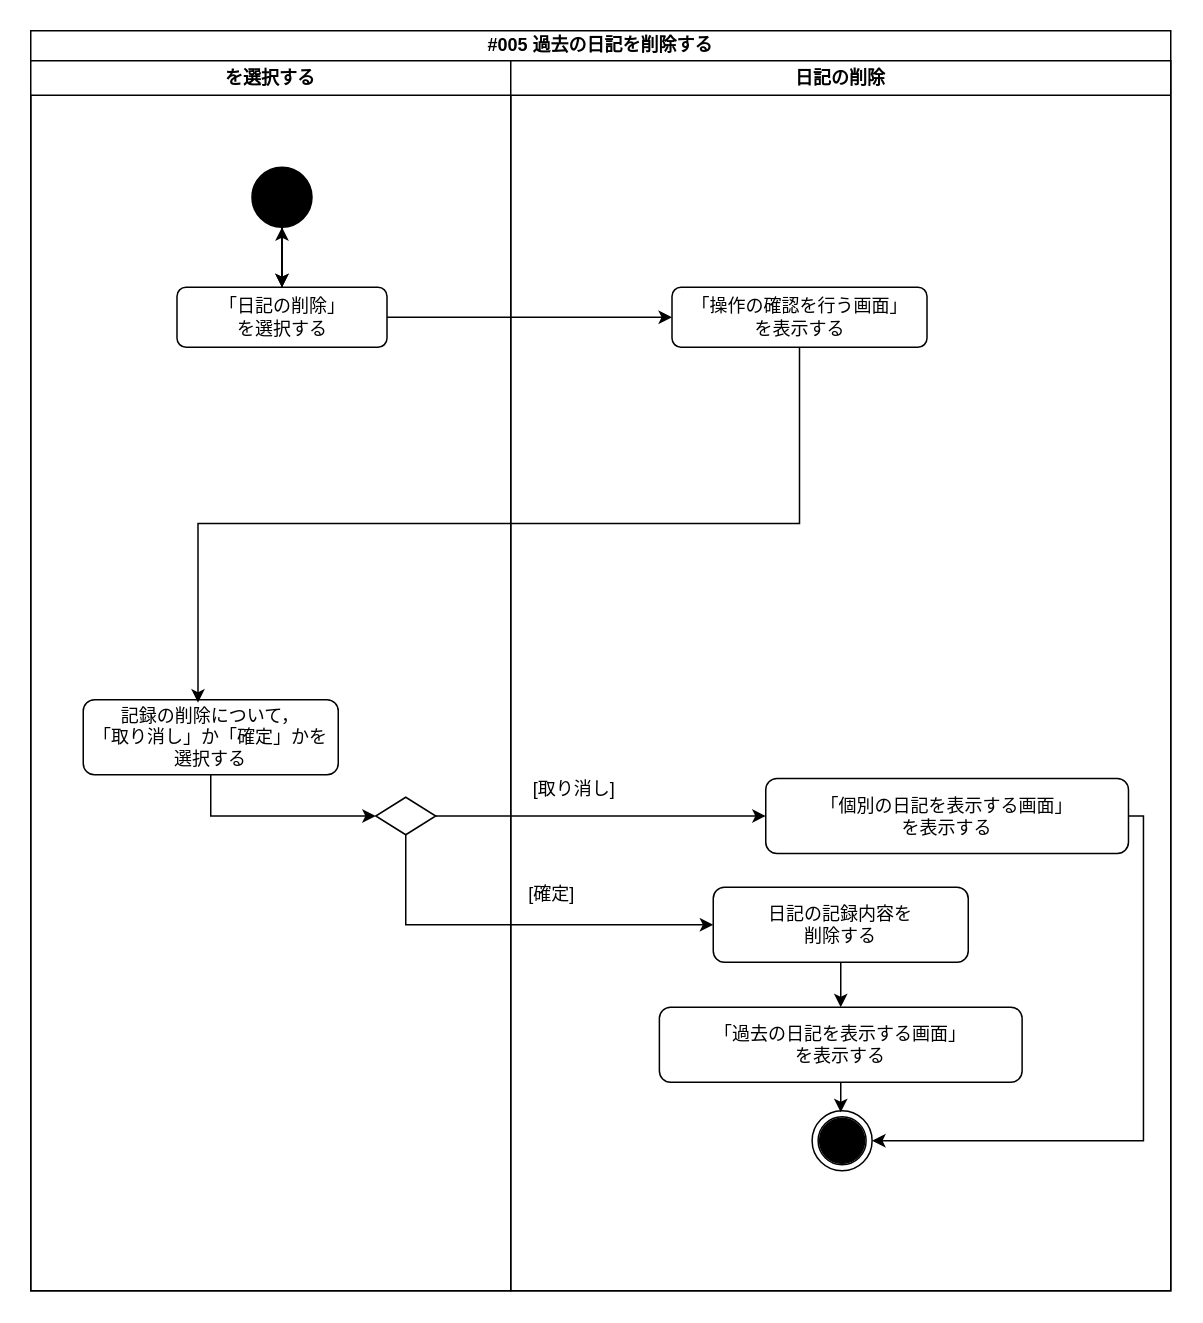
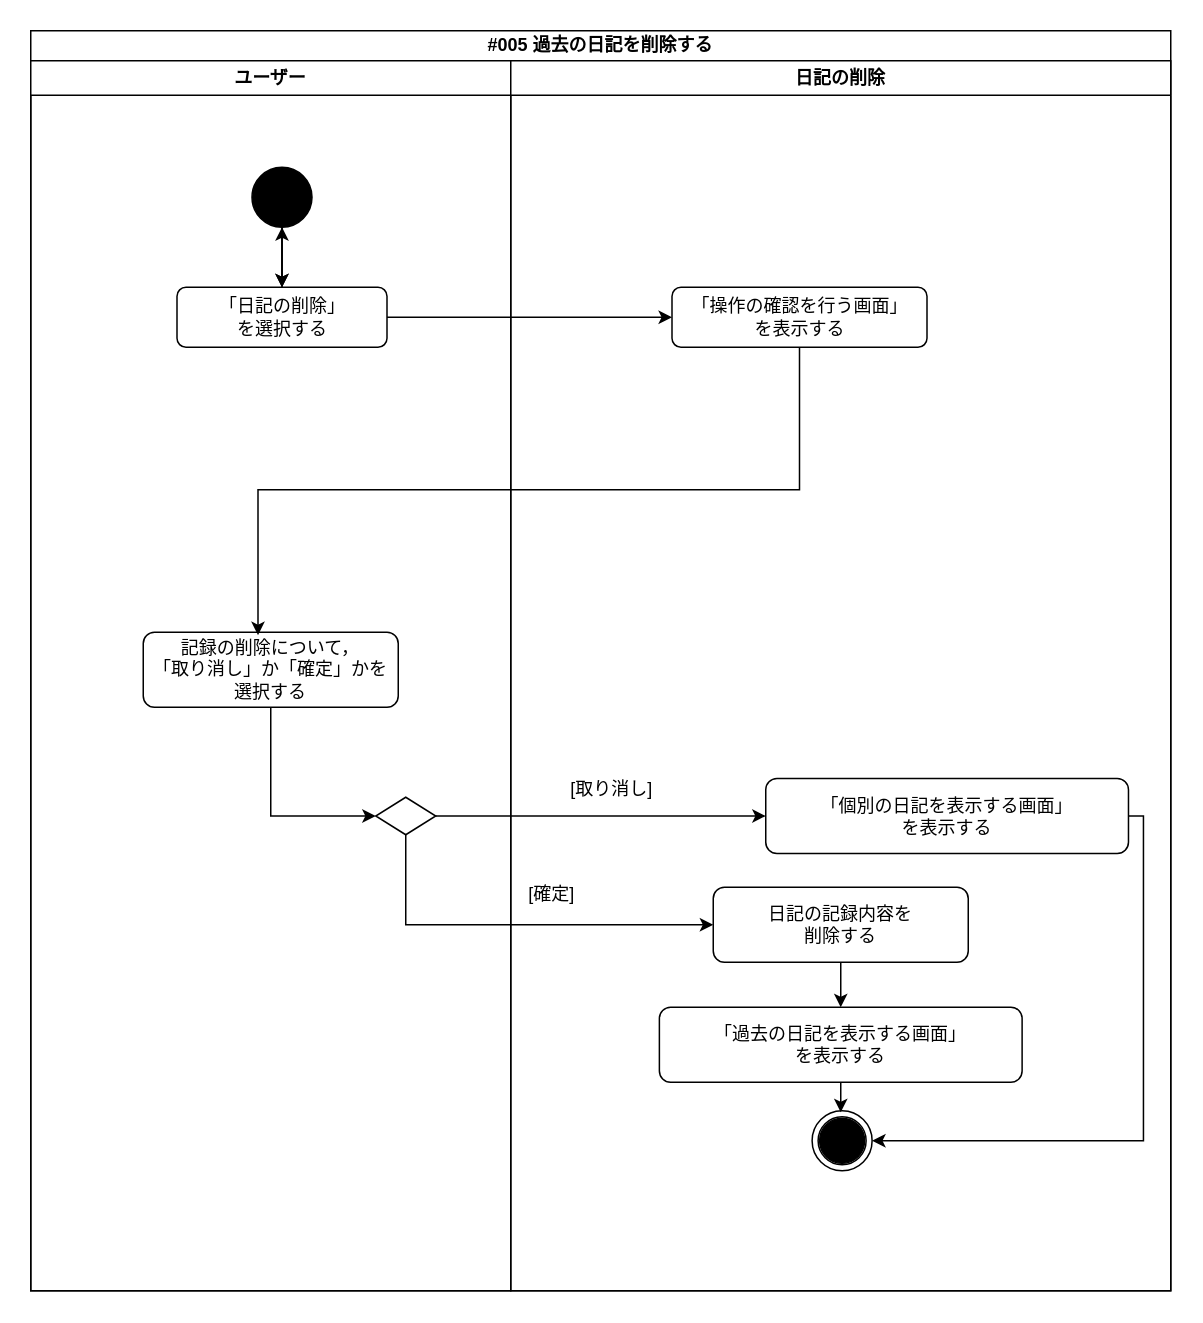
node "を選択する": label "を選択する" -> "ユーザー"
node "記録の削除について， 「取り消し」か「確定」かを 選択する": moved (211, 737) -> (271, 670)
node "[取り消し]": moved (575, 790) -> (612, 790)
